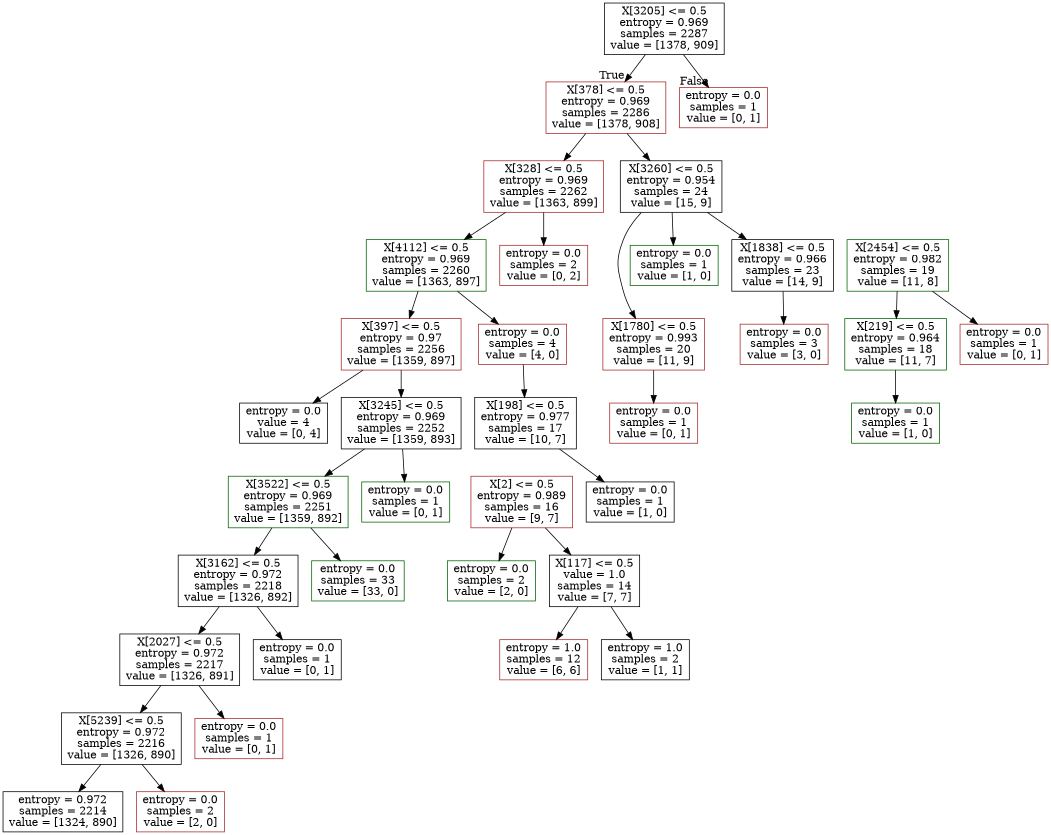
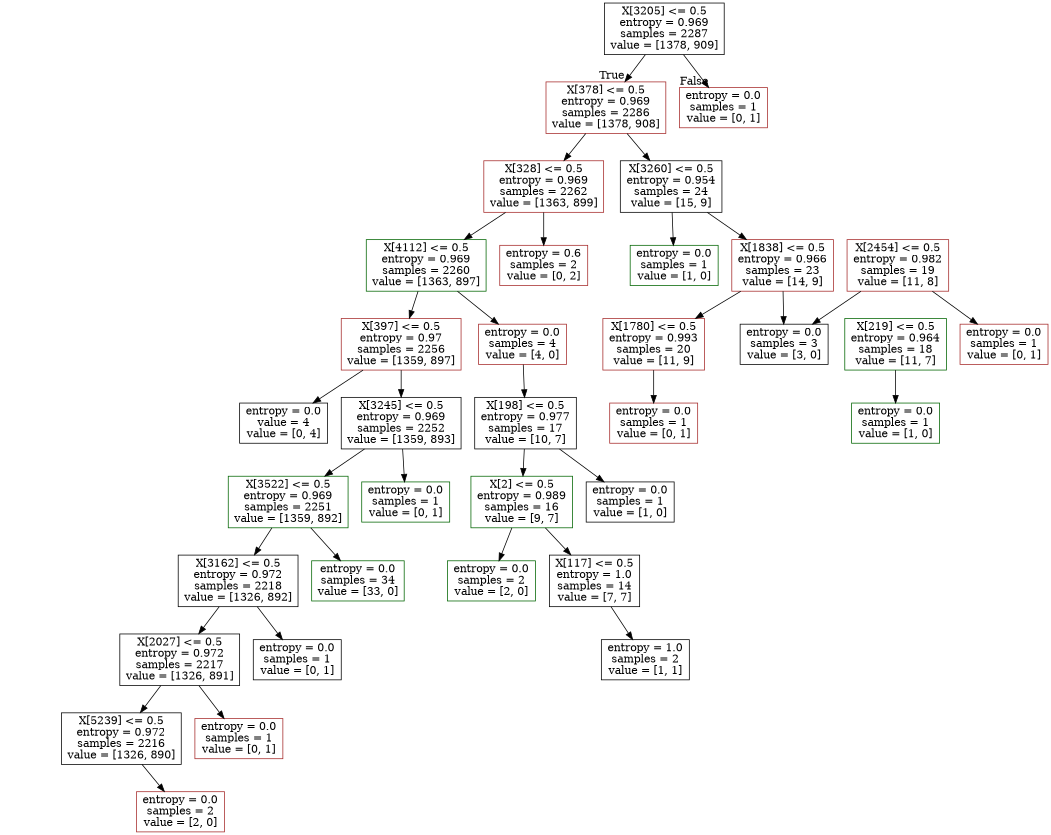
edge "X[3260] <= 0.5 entropy = 0.954 samples = 24 value = [15, 9]" -> "X[1780] <= 0.5 entropy = 0.993 samples = 20 value = [11, 9]": now "X[1838] <= 0.5 entropy = 0.966 samples = 23 value = [14, 9]" -> "X[1780] <= 0.5 entropy = 0.993 samples = 20 value = [11, 9]"
node "entropy = 0.0 samples = 2 value = [0, 2]": label "entropy = 0.0 samples = 2 value = [0, 2]" -> "entropy = 0.6 samples = 2 value = [0, 2]"
node "X[1838] <= 0.5 entropy = 0.966 samples = 23 value = [14, 9]": color black -> brown
node "X[2454] <= 0.5 entropy = 0.982 samples = 19 value = [11, 8]": color darkgreen -> brown
edge "X[2454] <= 0.5 entropy = 0.982 samples = 19 value = [11, 8]" -> "X[219] <= 0.5 entropy = 0.964 samples = 18 value = [11, 7]": now "X[2454] <= 0.5 entropy = 0.982 samples = 19 value = [11, 8]" -> "entropy = 0.0 samples = 3 value = [3, 0]"
node "entropy = 0.0 samples = 3 value = [3, 0]": color brown -> black
edge "X[198] <= 0.5 entropy = 0.977 samples = 17 value = [10, 7]" -> "X[2] <= 0.5 entropy = 0.989 samples = 16 value = [9, 7]": added
node "X[2] <= 0.5 entropy = 0.989 samples = 16 value = [9, 7]": color brown -> darkgreen
node "entropy = 0.0 samples = 33 value = [33, 0]": label "entropy = 0.0 samples = 33 value = [33, 0]" -> "entropy = 0.0 samples = 34 value = [33, 0]"
node "X[117] <= 0.5 value = 1.0 samples = 14 value = [7, 7]": label "X[117] <= 0.5 value = 1.0 samples = 14 value = [7, 7]" -> "X[117] <= 0.5 entropy = 1.0 samples = 14 value = [7, 7]"
node "entropy = 1.0 samples = 12 value = [6, 6]": removed
node "entropy = 0.972 samples = 2214 value = [1324, 890]": removed
